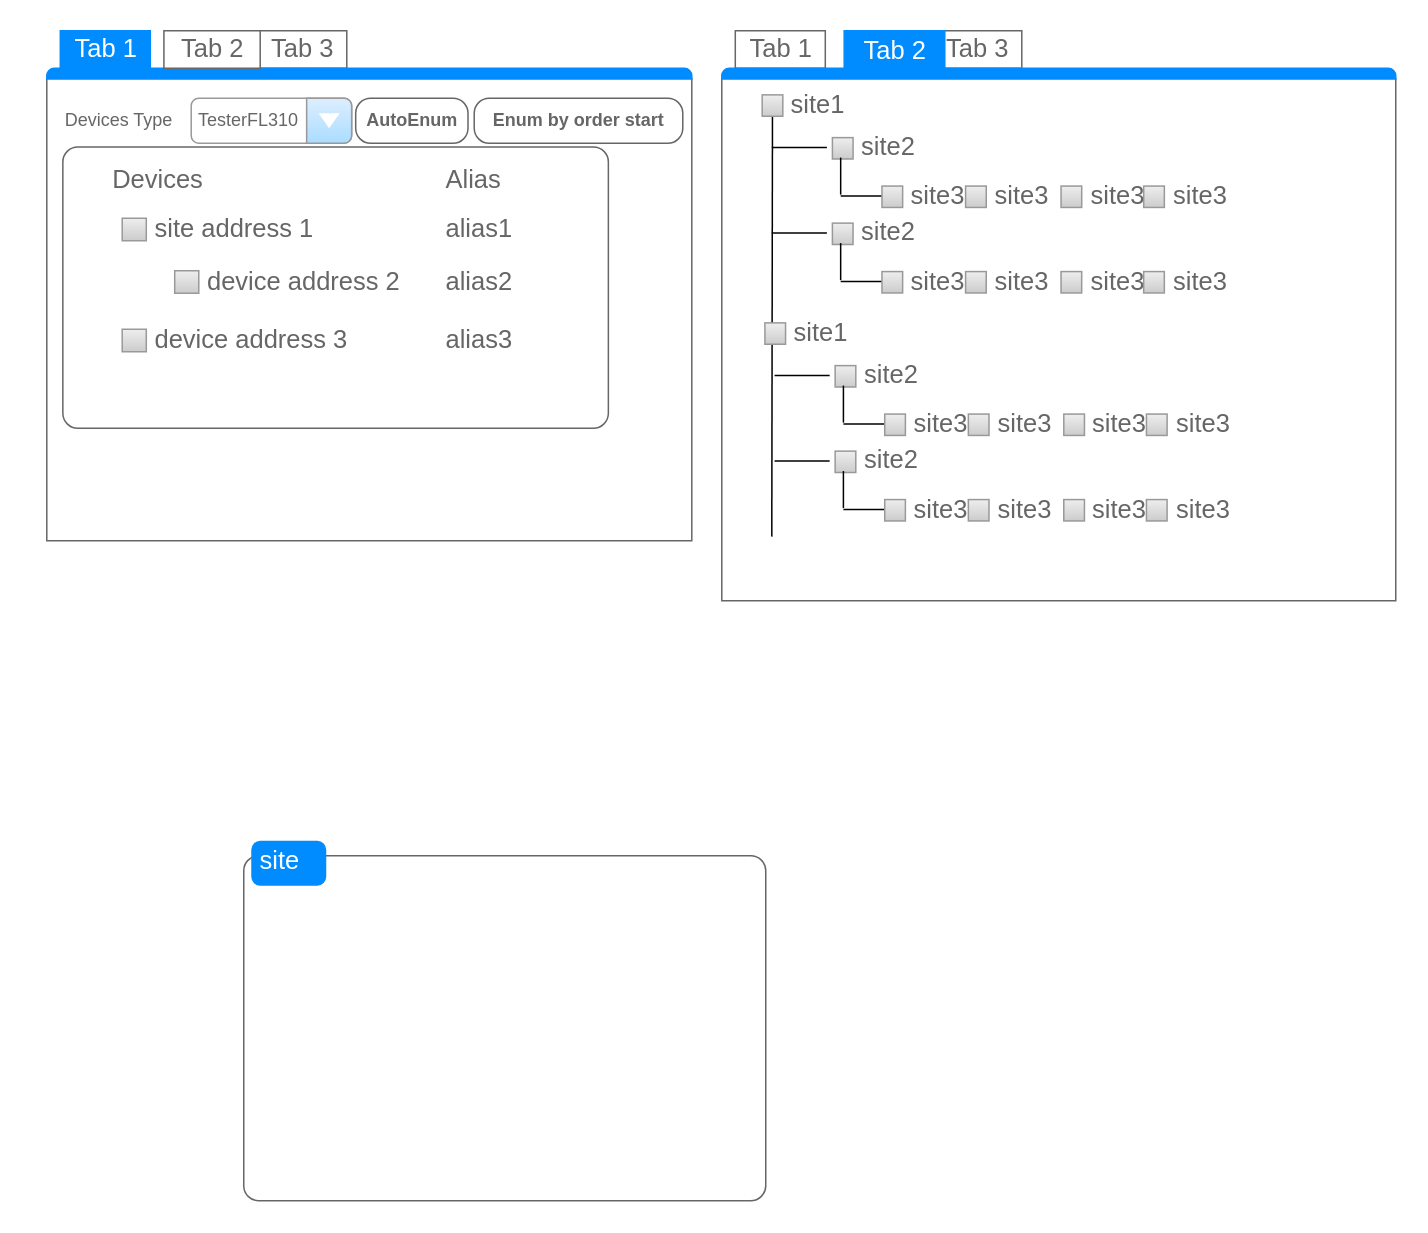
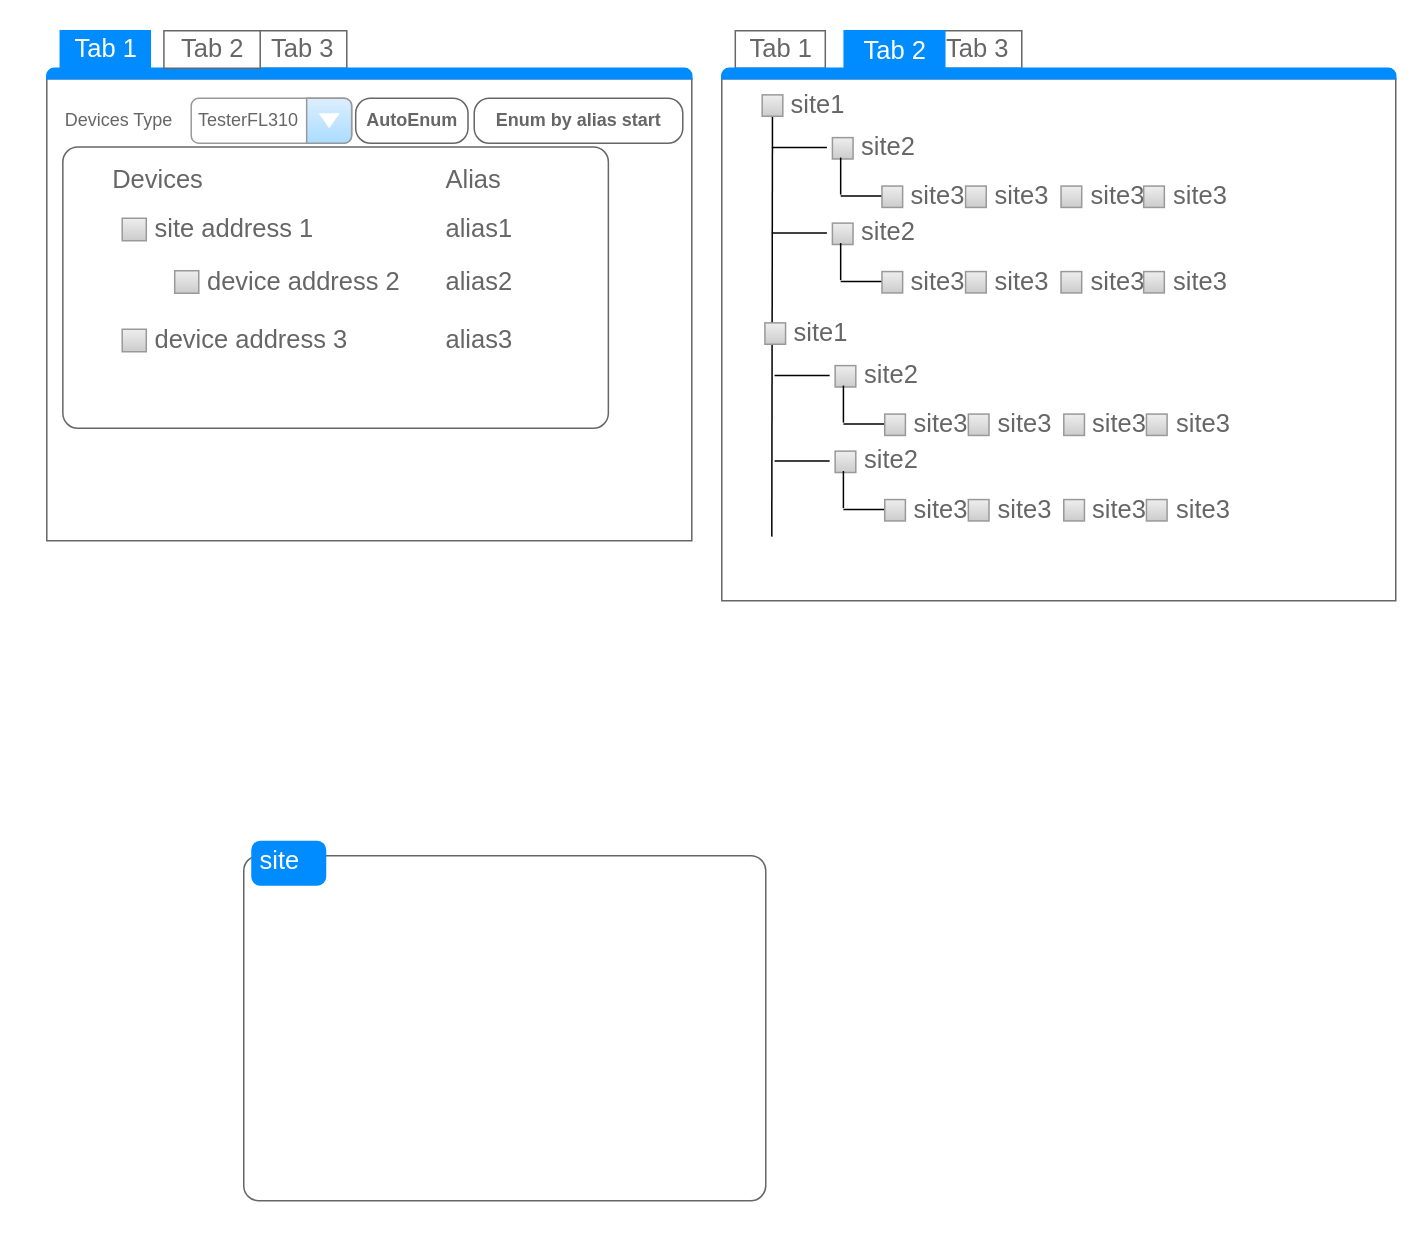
node "Enum by order start": label "Enum by order start" -> "Enum by alias start"
